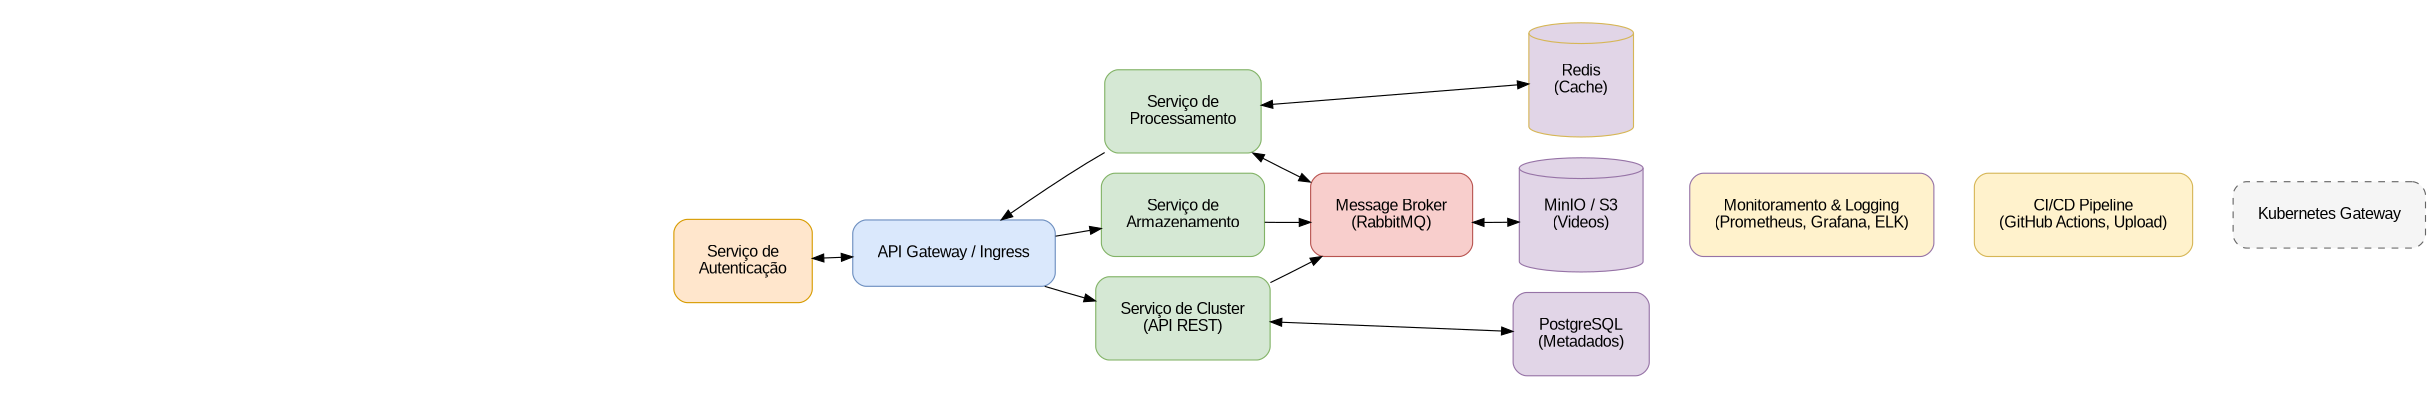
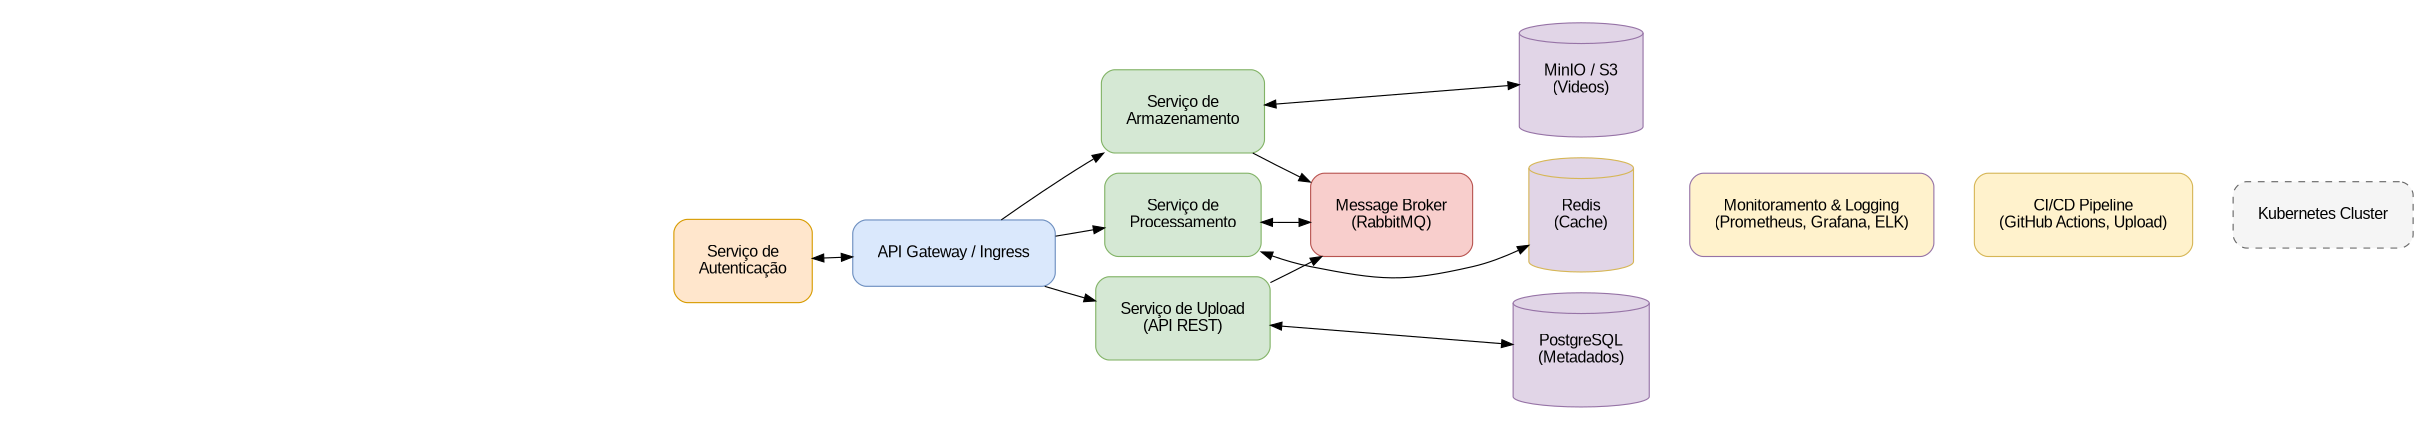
edge "Serviço de Processamento" -> "API Gateway / Ingress": reversed
node "Kubernetes Gateway": label "Kubernetes Gateway" -> "Kubernetes Cluster"
edge "Message Broker (RabbitMQ)" -- "MinIO / S3 (Videos)": now "Serviço de Armazenamento" -- "MinIO / S3 (Videos)"
node "Serviço de Cluster (API REST)": label "Serviço de Cluster (API REST)" -> "Serviço de Upload (API REST)"
node "PostgreSQL (Metadados)": shape box -> cylinder
